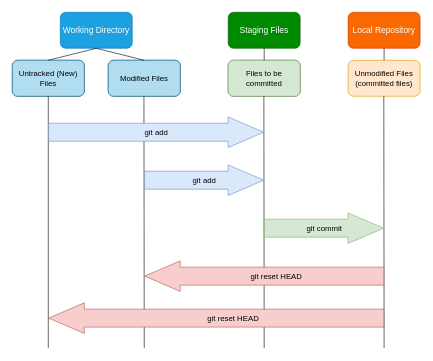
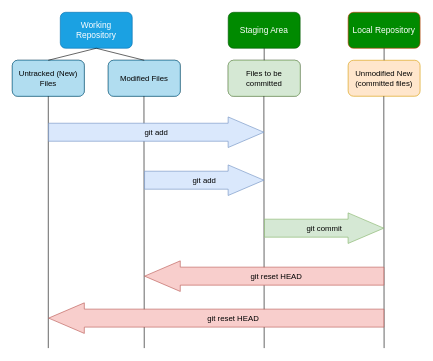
node "Working Directory": label "Working Directory" -> "Working Repository"
node "Staging Files": label "Staging Files" -> "Staging Area"
node "Local Repository": fillcolor #fa6800 -> #008a00
node "Unmodified Files (committed files)": label "Unmodified Files (committed files)" -> "Unmodified New (committed files)"
